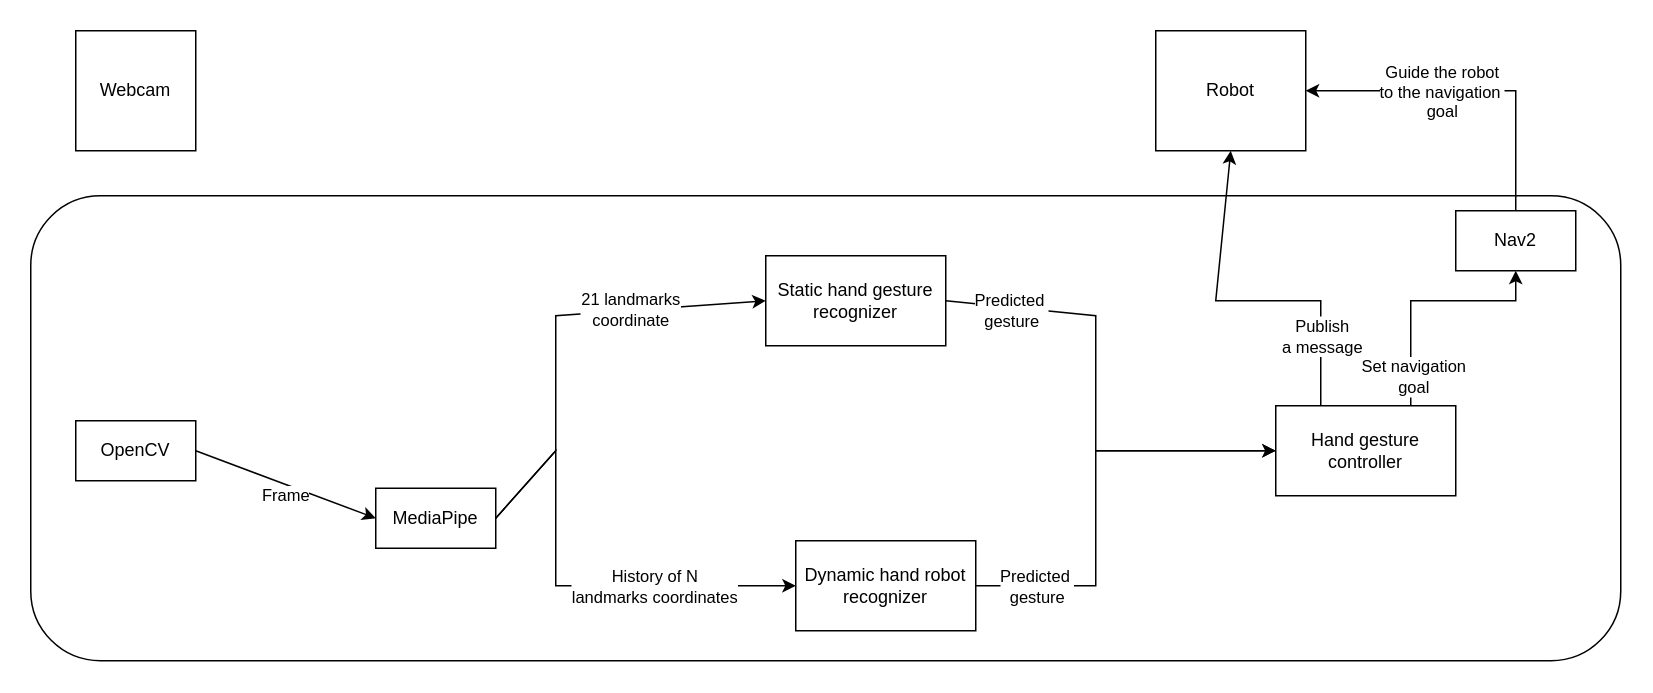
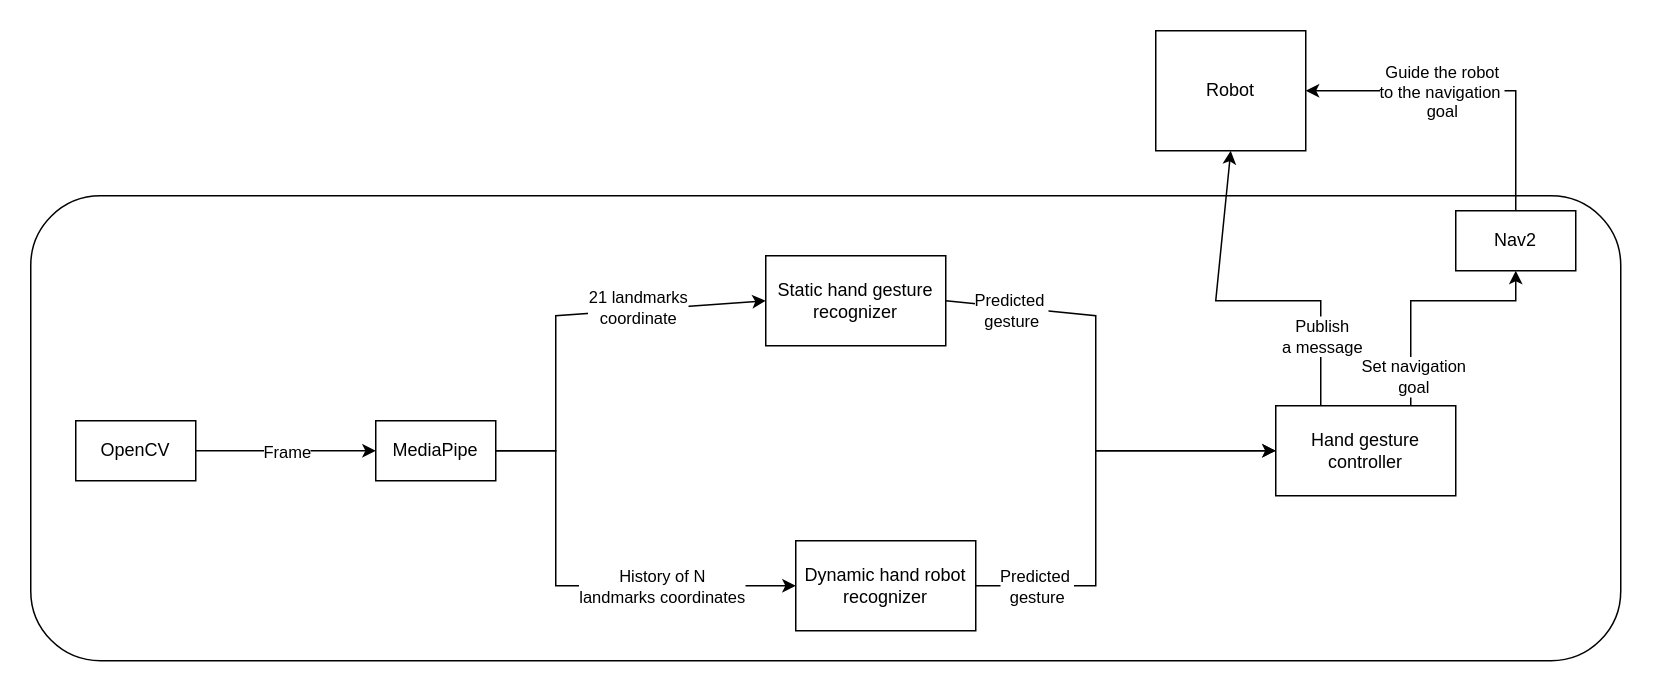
node "Webcam": removed
node "MediaPipe": moved (436, 518) -> (436, 451)
